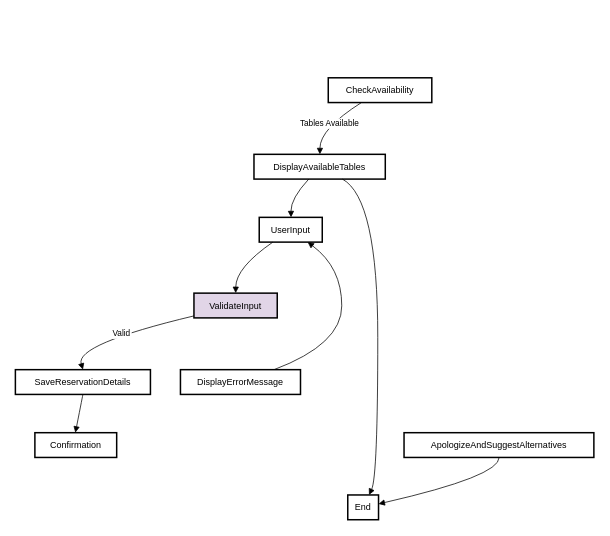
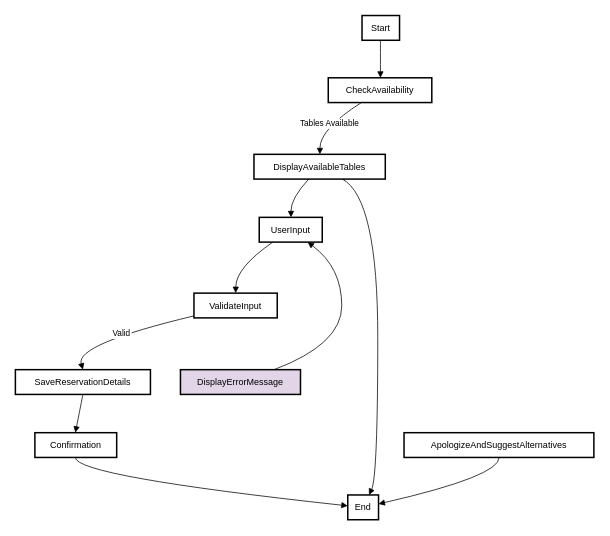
node "Start": added
edge "Start" -> "CheckAvailability": added
node "ValidateInput": fillcolor #e1d5e7 -> #ffffff
node "DisplayErrorMessage": fillcolor #ffffff -> #e1d5e7
edge "Confirmation" -> "End": added
